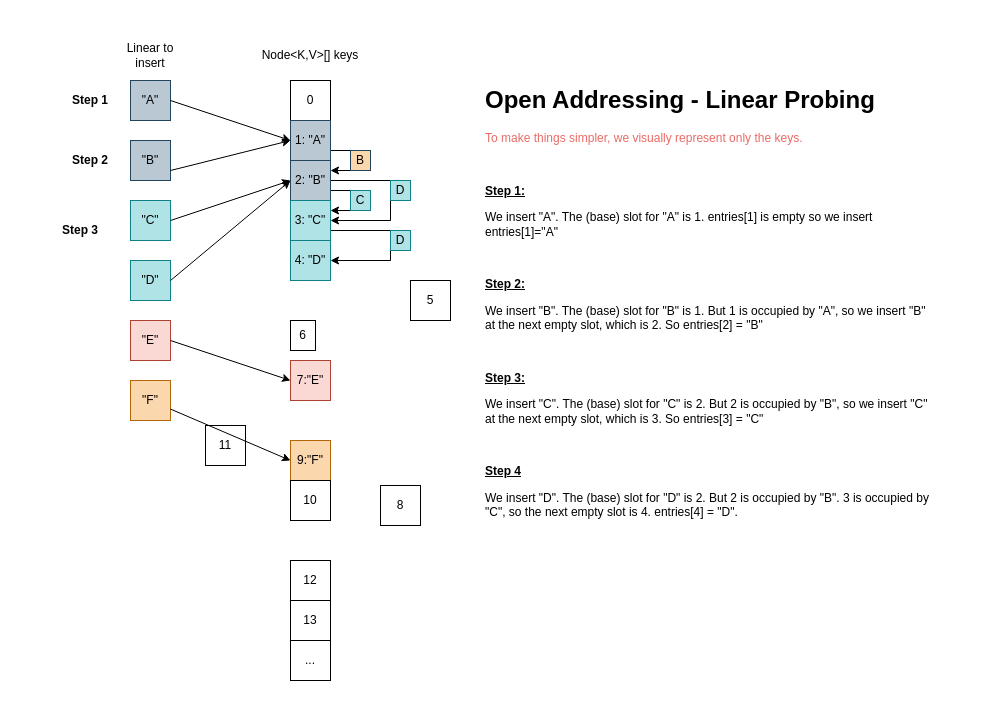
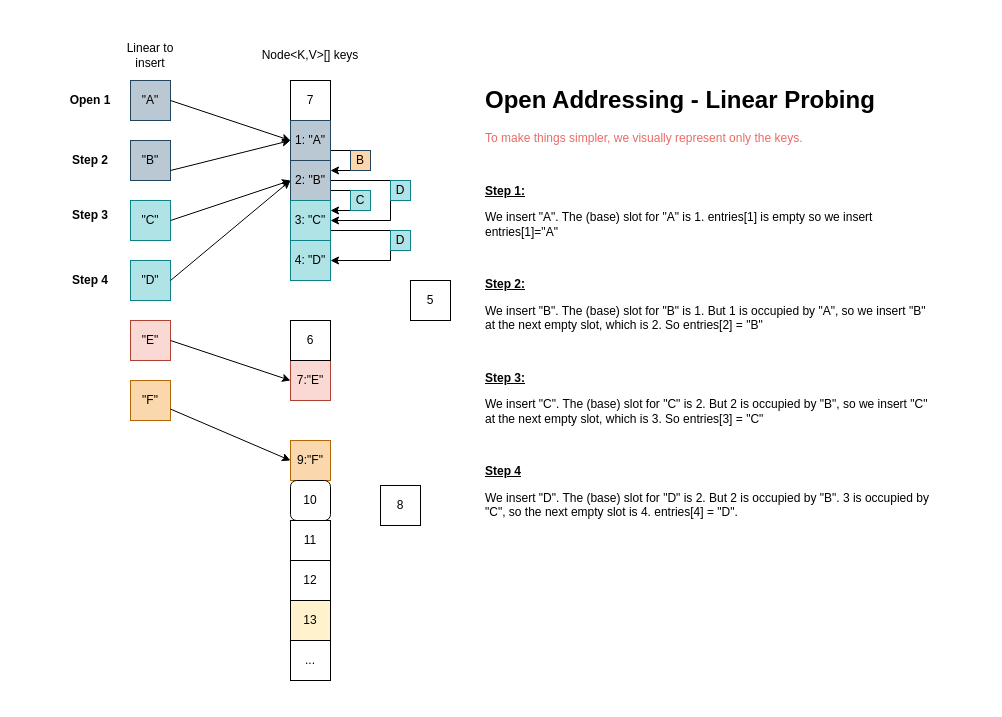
node "Step 1": label "Step 1" -> "Open 1"
node "0": label "0" -> "7"
node "Step 3": moved (81, 231) -> (91, 216)
node "Step 4": added
node "6": size 25x30 -> 40x40
node "11": moved (226, 446) -> (311, 541)
node "10": shape rectangle -> rounded rectangle
node "13": fillcolor #ffffff -> #fff2cc
